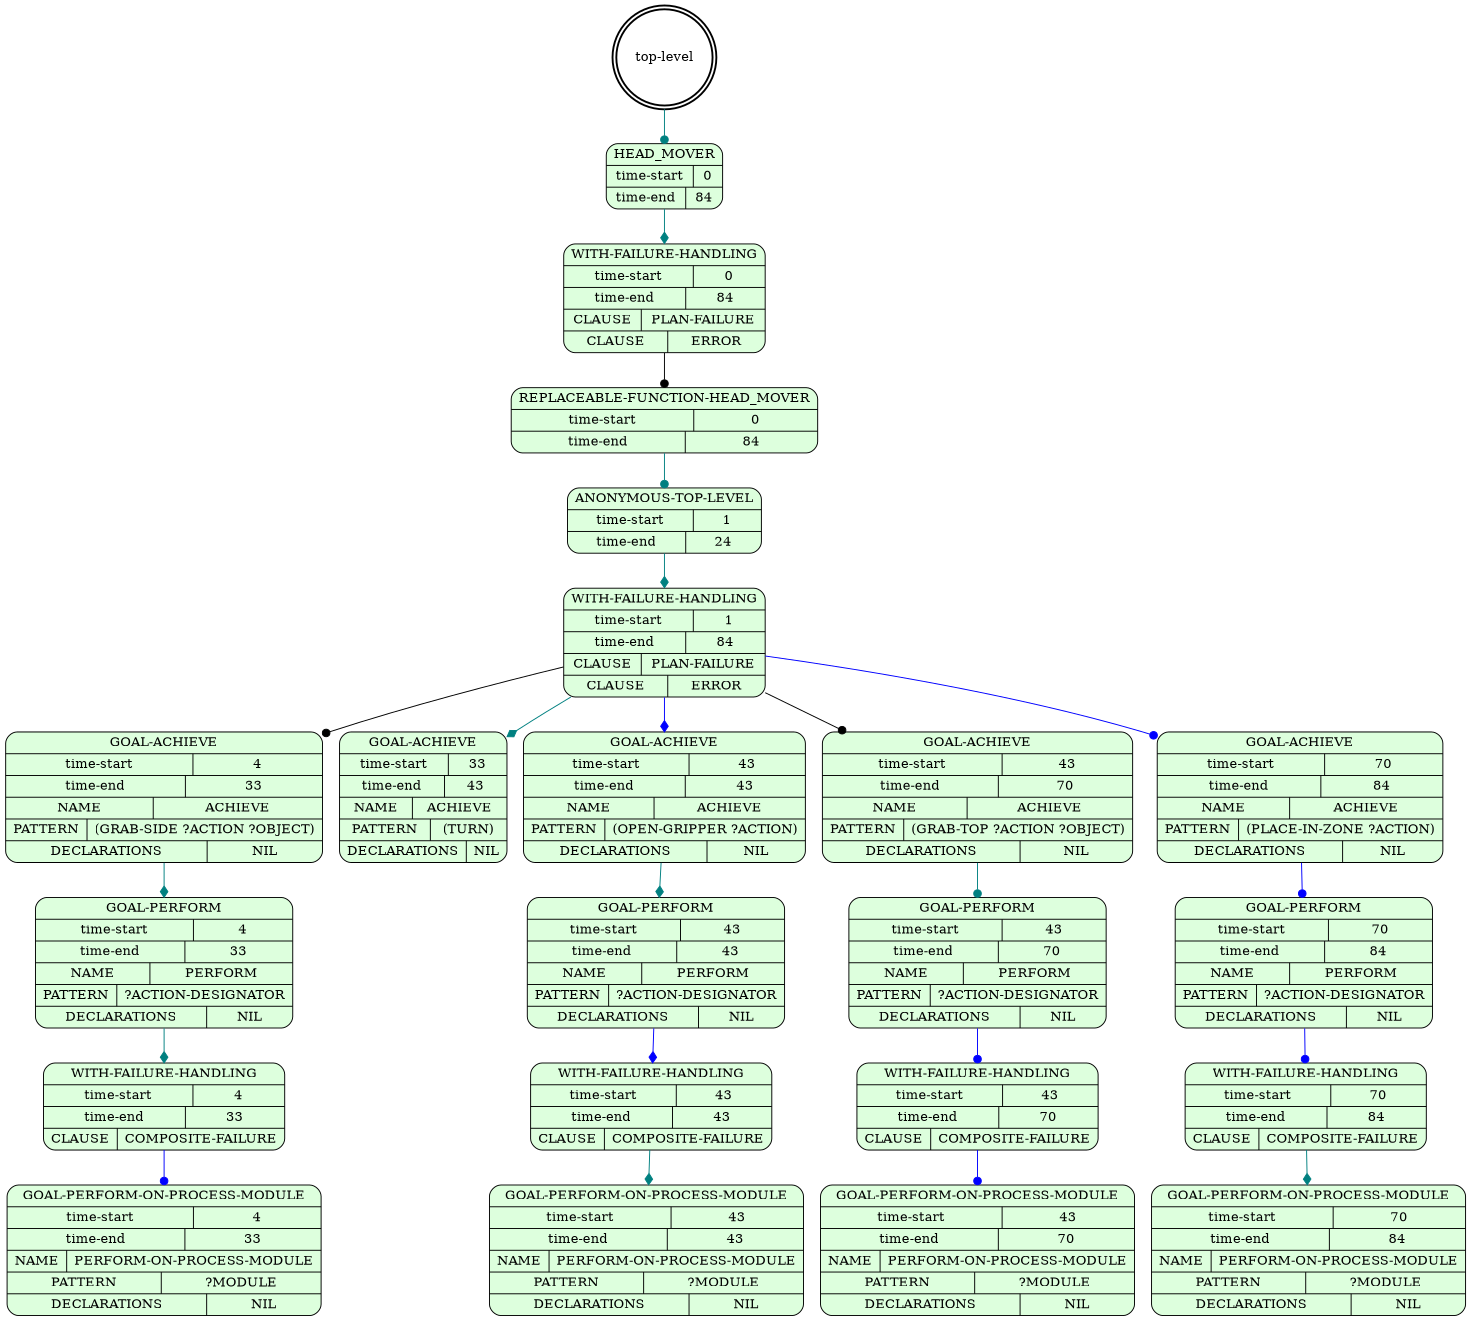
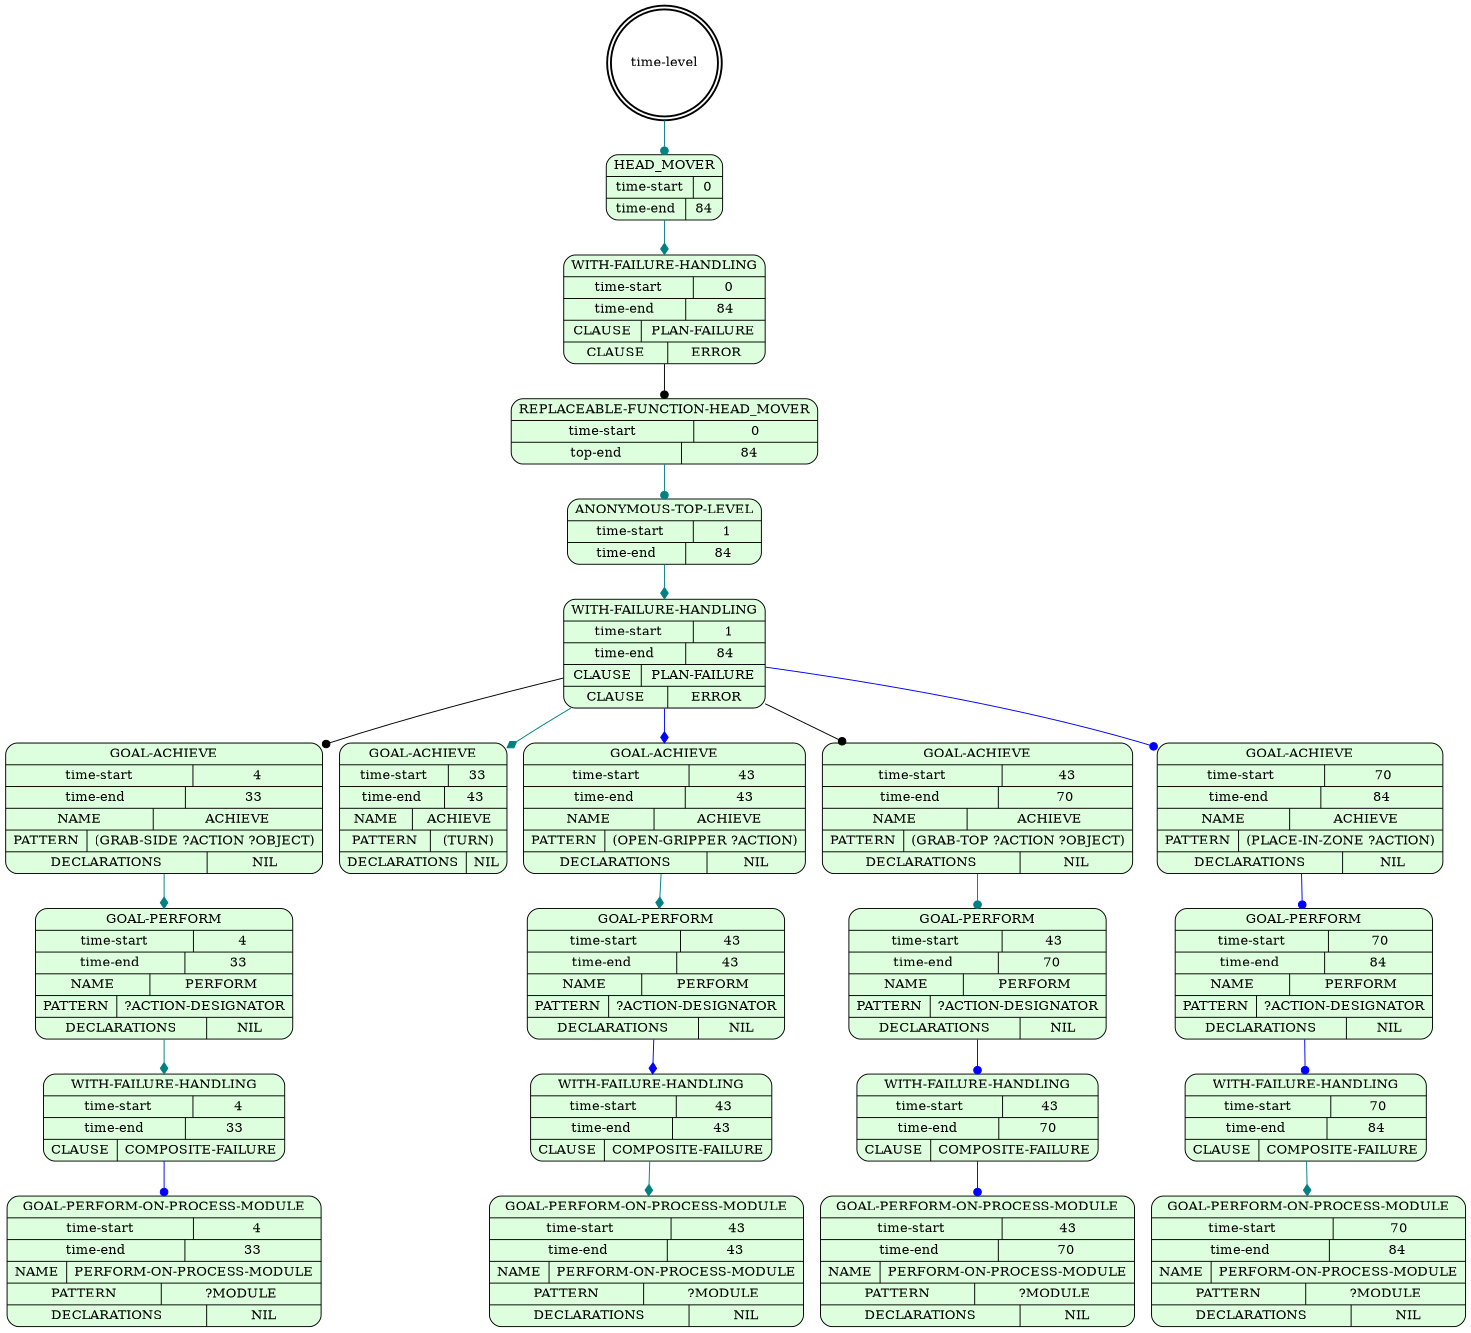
node "top-level": label "top-level" -> "time-level"
node "REPLACEABLE-FUNCTION-HEAD_MOVER": text "time-end" -> "top-end"
node "ANONYMOUS-TOP-LEVEL": text "24" -> "84"
